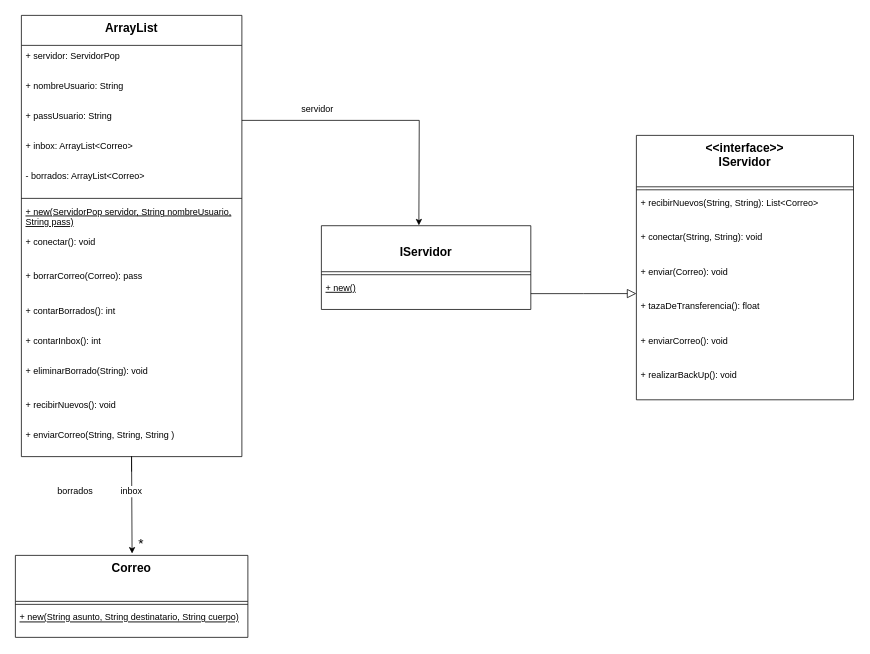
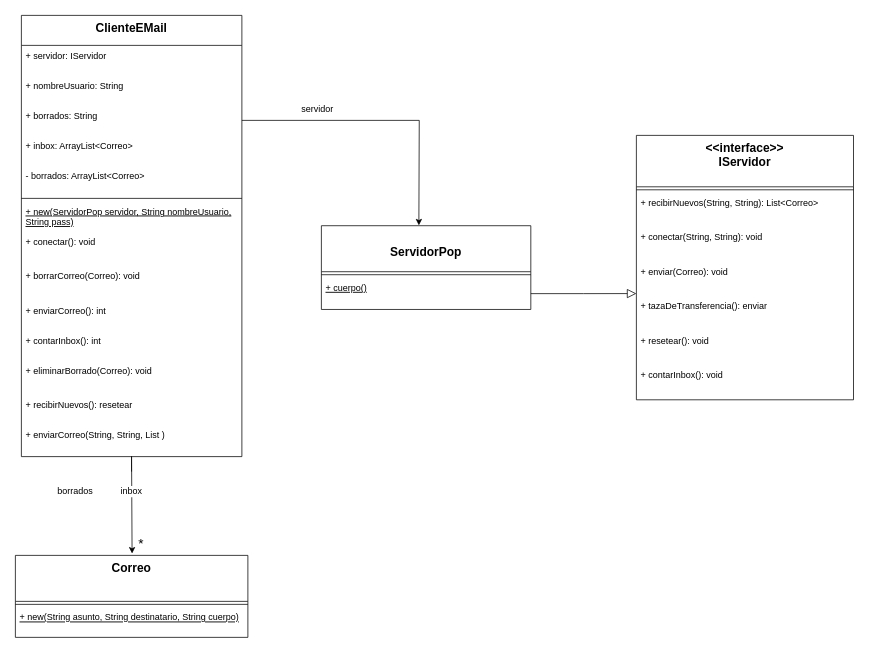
node "ArrayList": label "ArrayList" -> "ClienteEMail"
node "+ servidor: ServidorPop": label "+ servidor: ServidorPop" -> "+ servidor: IServidor"
node "+ passUsuario: String": label "+ passUsuario: String" -> "+ borrados: String"
node "IServidor": label "IServidor" -> "ServidorPop"
node "+ borrarCorreo(Correo): pass": label "+ borrarCorreo(Correo): pass" -> "+ borrarCorreo(Correo): void"
node "+ new()": label "+ new()" -> "+ cuerpo()"
node "+ tazaDeTransferencia(): float": label "+ tazaDeTransferencia(): float" -> "+ tazaDeTransferencia(): enviar"
node "+ contarBorrados(): int": label "+ contarBorrados(): int" -> "+ enviarCorreo(): int"
node "+ enviarCorreo(): void": label "+ enviarCorreo(): void" -> "+ resetear(): void"
node "+ eliminarBorrado(String): void": label "+ eliminarBorrado(String): void" -> "+ eliminarBorrado(Correo): void"
node "+ realizarBackUp(): void": label "+ realizarBackUp(): void" -> "+ contarInbox(): void"
node "+ recibirNuevos(): void": label "+ recibirNuevos(): void" -> "+ recibirNuevos(): resetear"
node "+ enviarCorreo(String, String, String )": label "+ enviarCorreo(String, String, String )" -> "+ enviarCorreo(String, String, List )"
